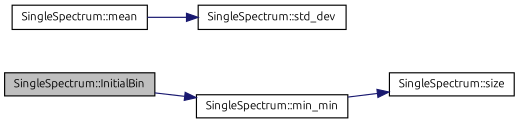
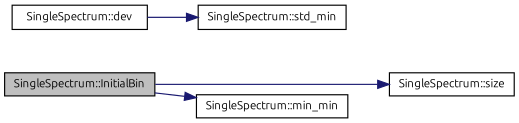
node "SingleSpectrum::mean": label "SingleSpectrum::mean" -> "SingleSpectrum::dev"
node "SingleSpectrum::std_dev": label "SingleSpectrum::std_dev" -> "SingleSpectrum::std_min"
edge "SingleSpectrum::min_min" -> "SingleSpectrum::size": now "SingleSpectrum::InitialBin" -> "SingleSpectrum::size"
